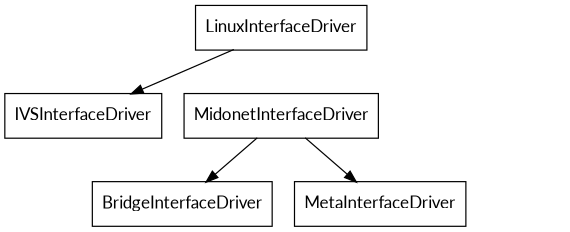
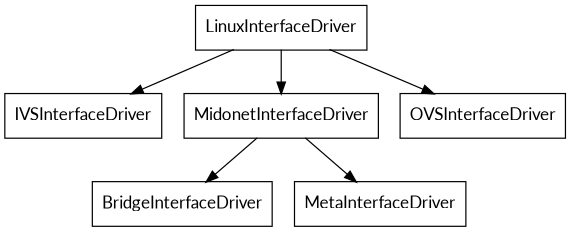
edge "LinuxInterfaceDriver" -> "MidonetInterfaceDriver": added
node "OVSInterfaceDriver": added
